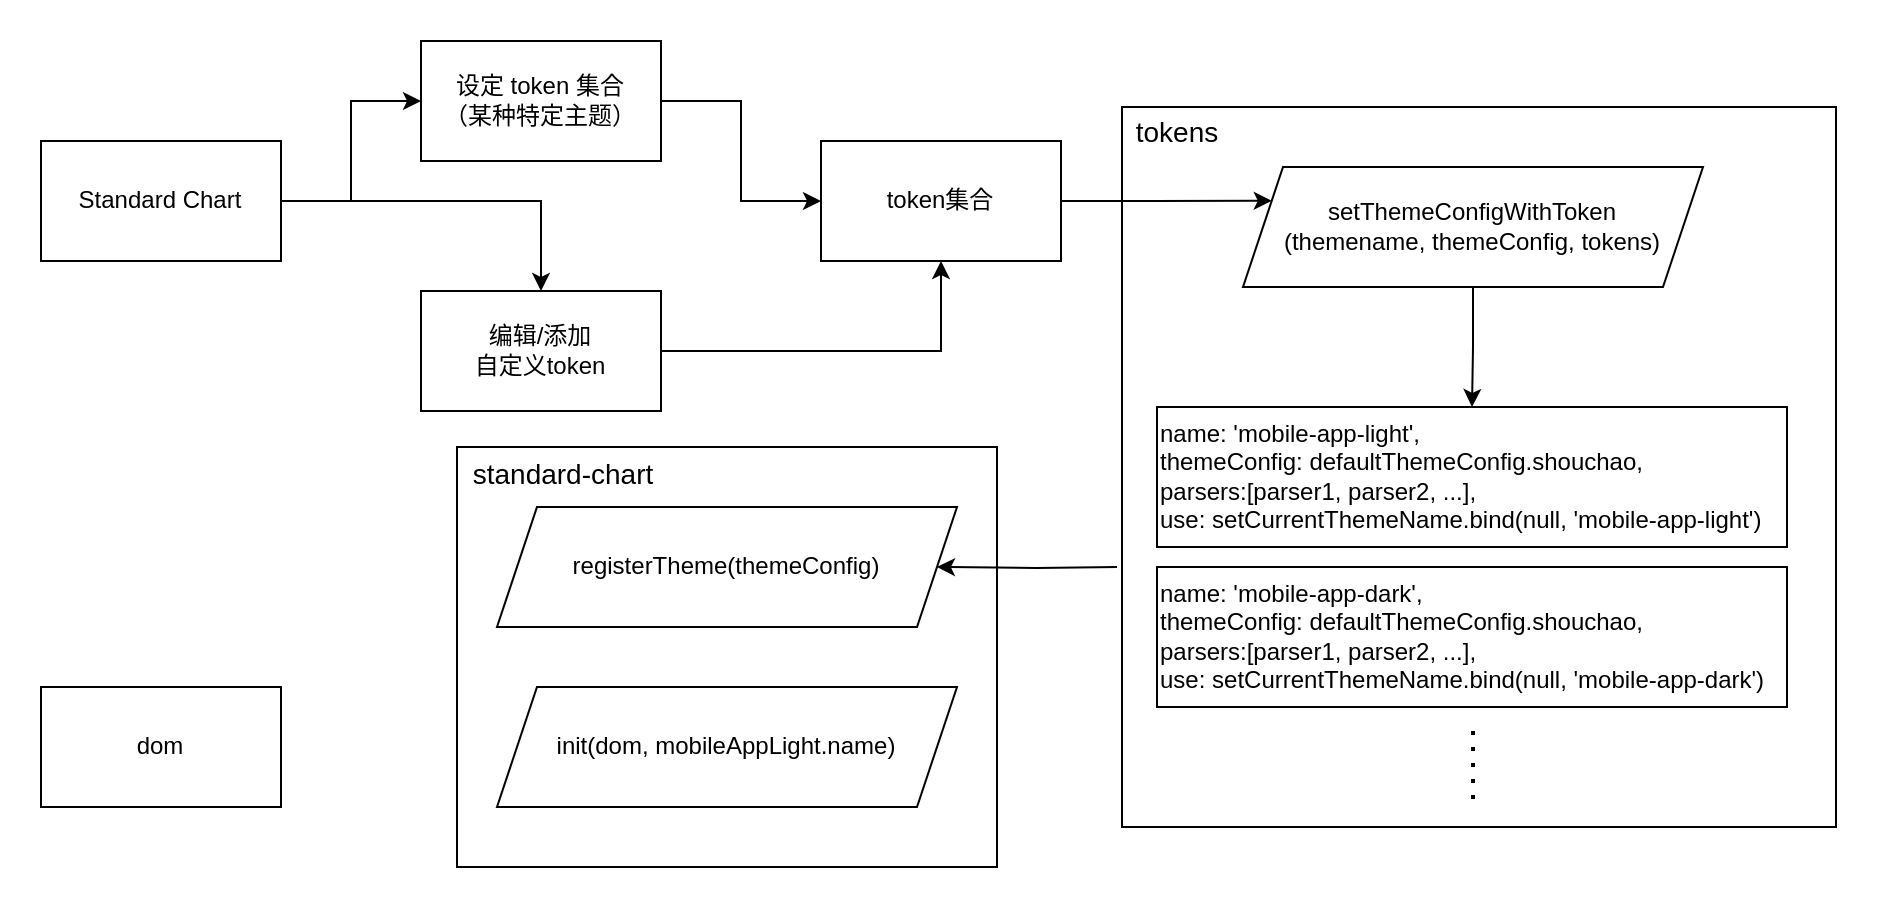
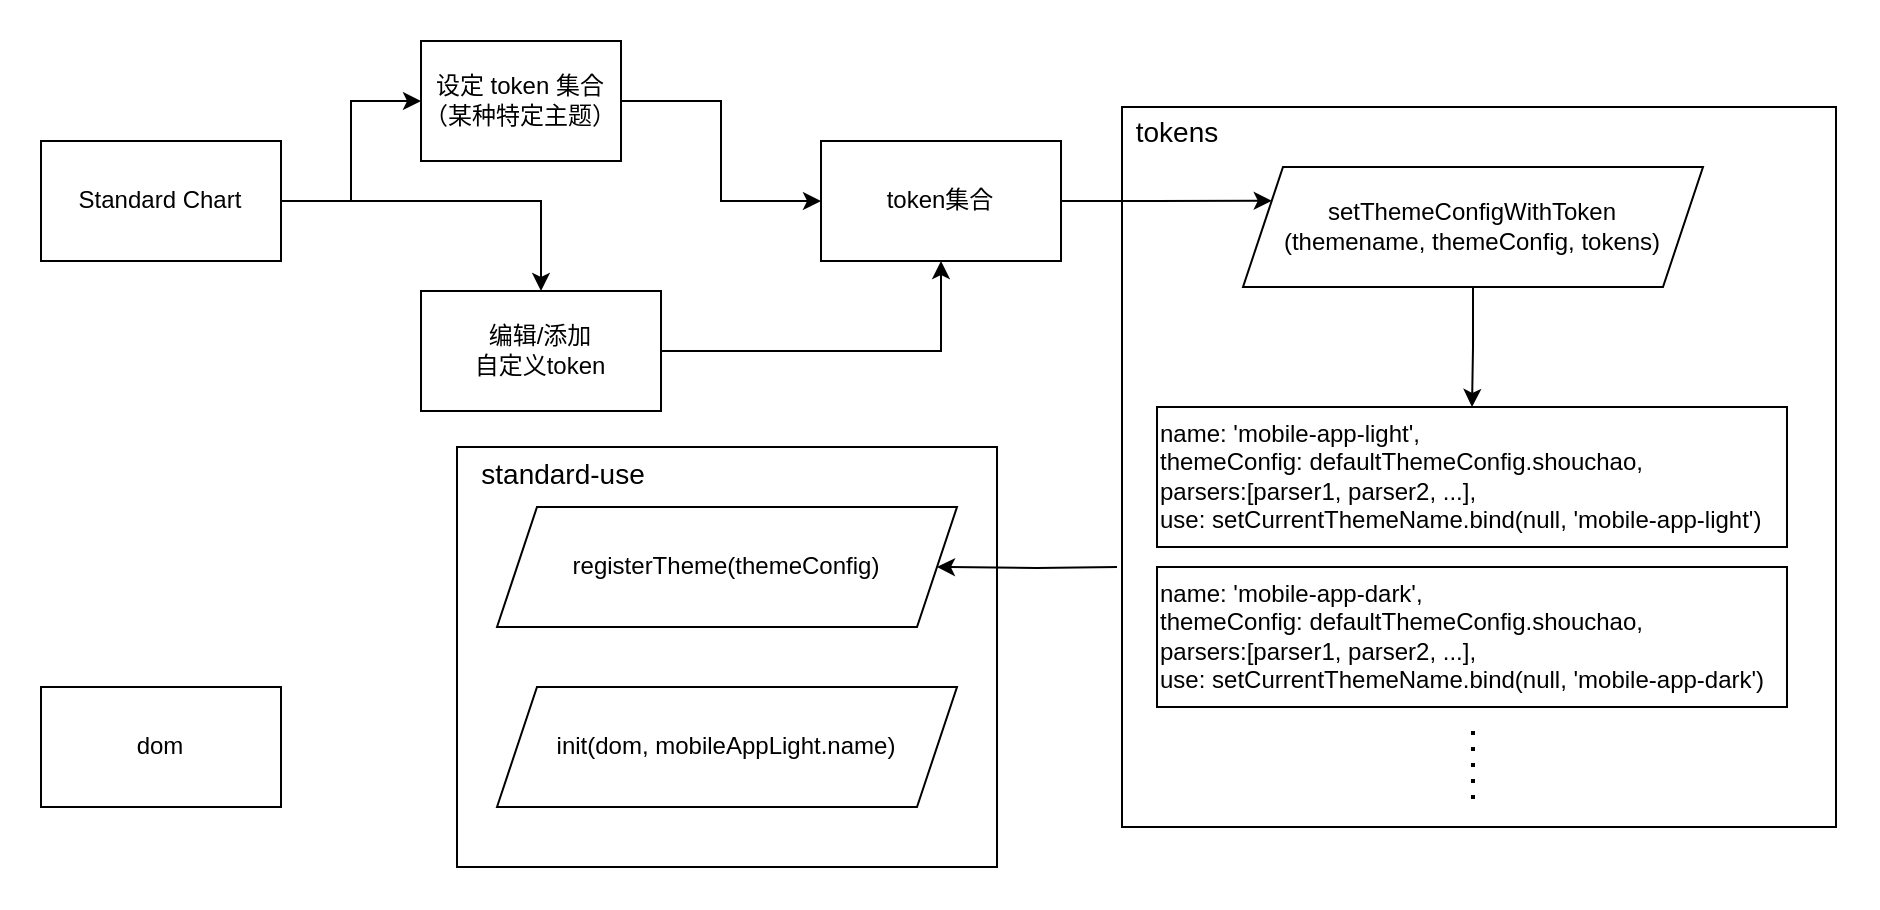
node "设定 token 集合 （某种特定主题）": size 240x120 -> 200x120
node "standard-chart": label "standard-chart" -> "standard-use"
